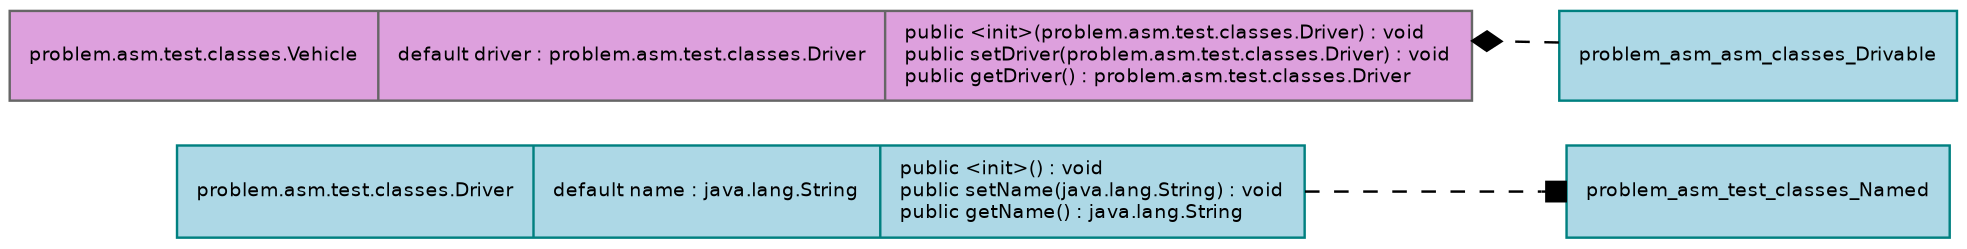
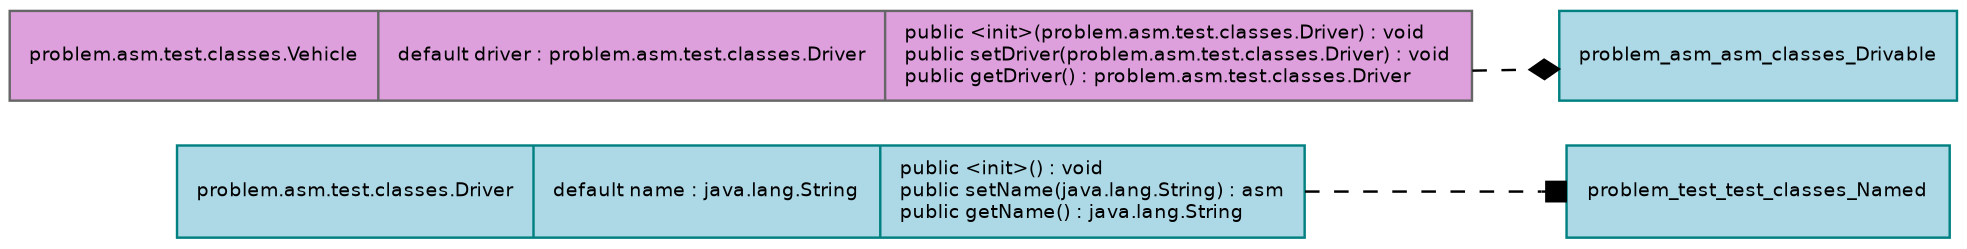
edge "problem_asm_asm_classes_Drivable" -> "problem.asm.test.classes.Vehicle": reversed
node "problem.asm.test.classes.Driver": text "public setName(java.lang.String) : void" -> "public setName(java.lang.String) : asm"
node "problem_asm_test_classes_Named": label "problem_asm_test_classes_Named" -> "problem_test_test_classes_Named"
